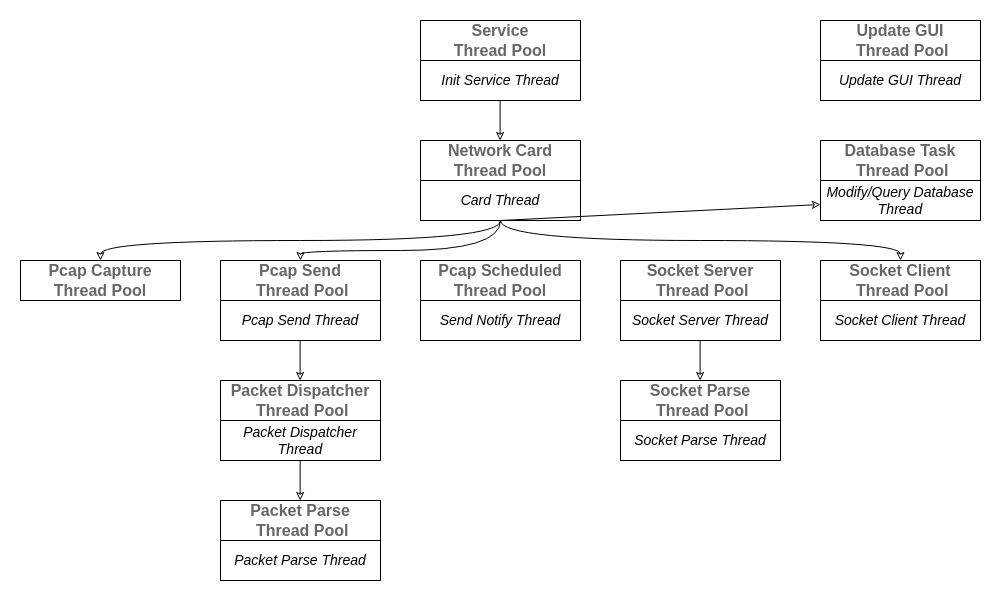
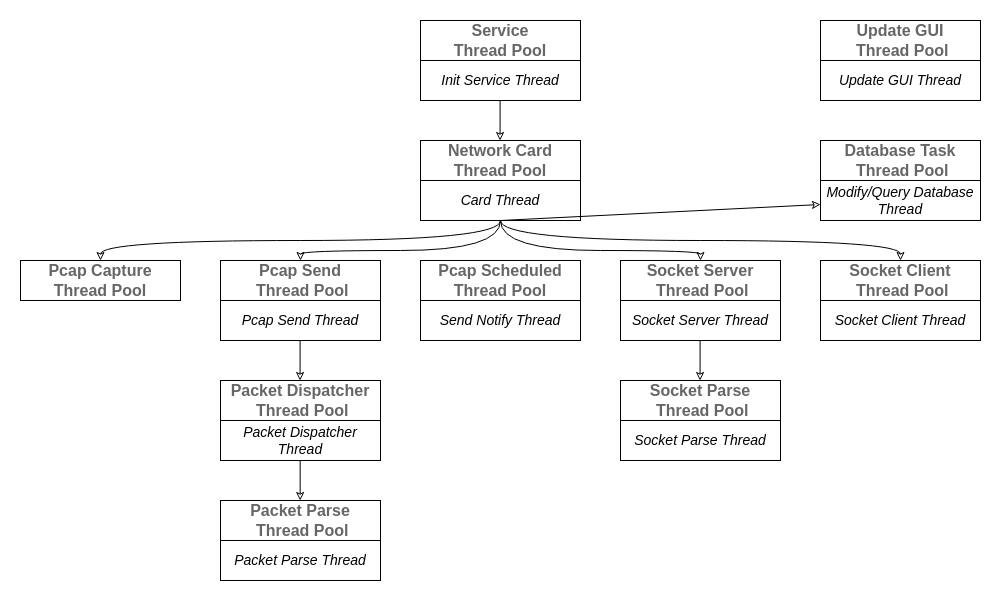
edge "Card Thread" -> "Socket Server Thread Pool": added
